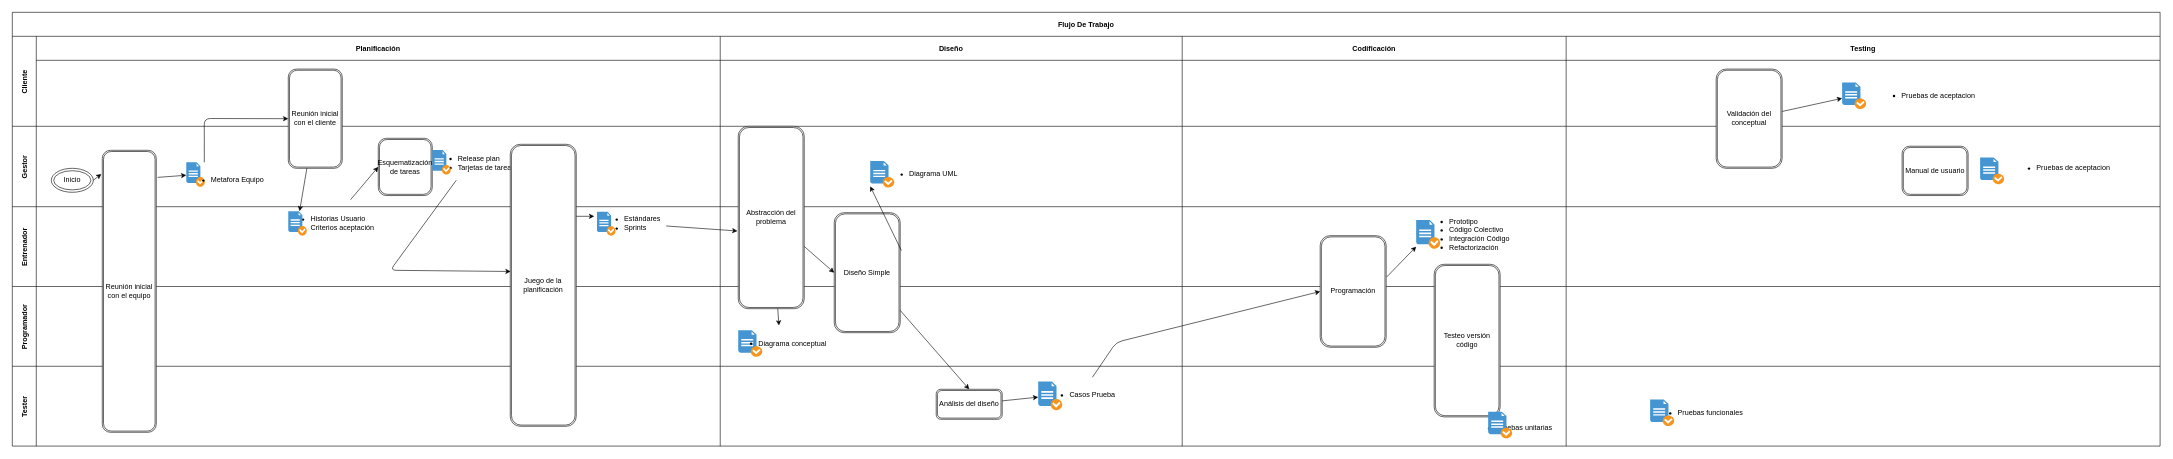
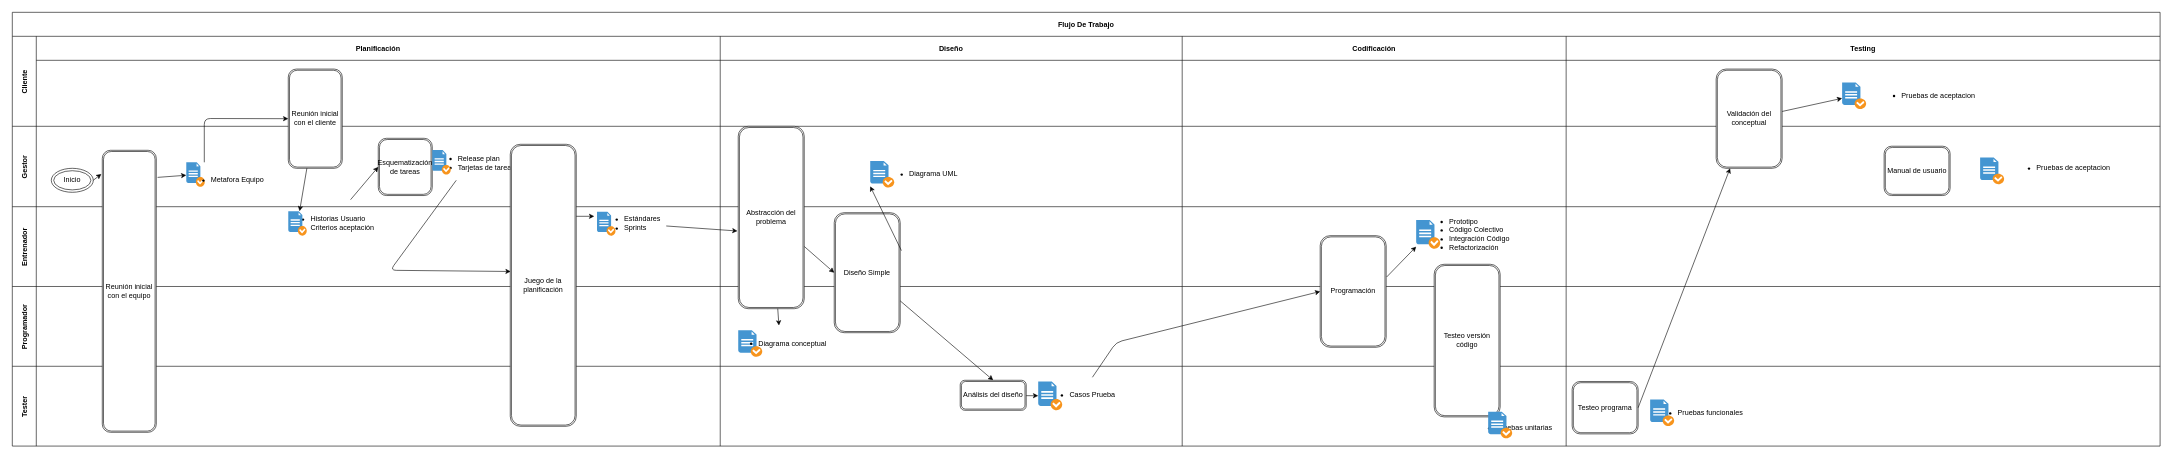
node "Manual de usuario": moved (1935, 171) -> (1917, 171)
edge "Testeo programa" -> "Validación del conceptual": added
node "Análisis del diseño": moved (969, 404) -> (993, 395)
node "Testeo programa": added
